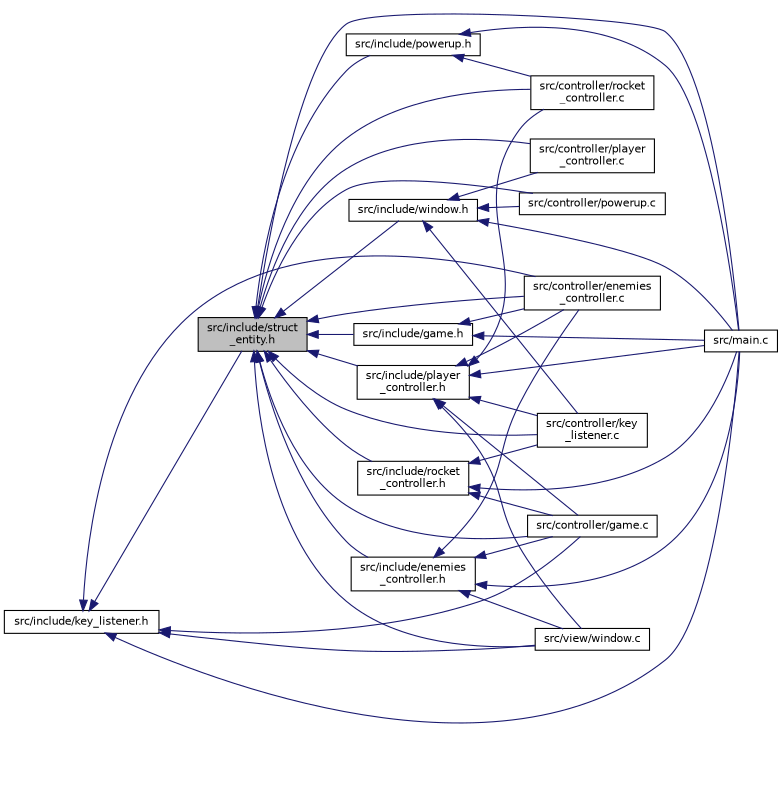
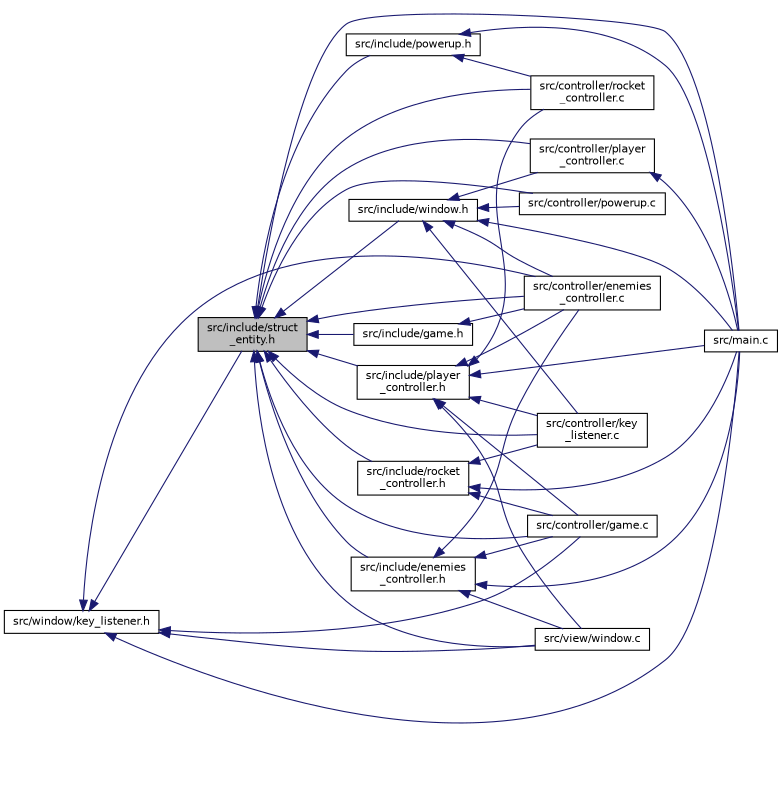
edge "src/controller/enemies _controller.c" -> "src/include/window.h": added
edge "src/main.c" -> "src/include/game.h": now "src/main.c" -> "src/controller/player _controller.c"
node "src/include/key_listener.h": label "src/include/key_listener.h" -> "src/window/key_listener.h"
